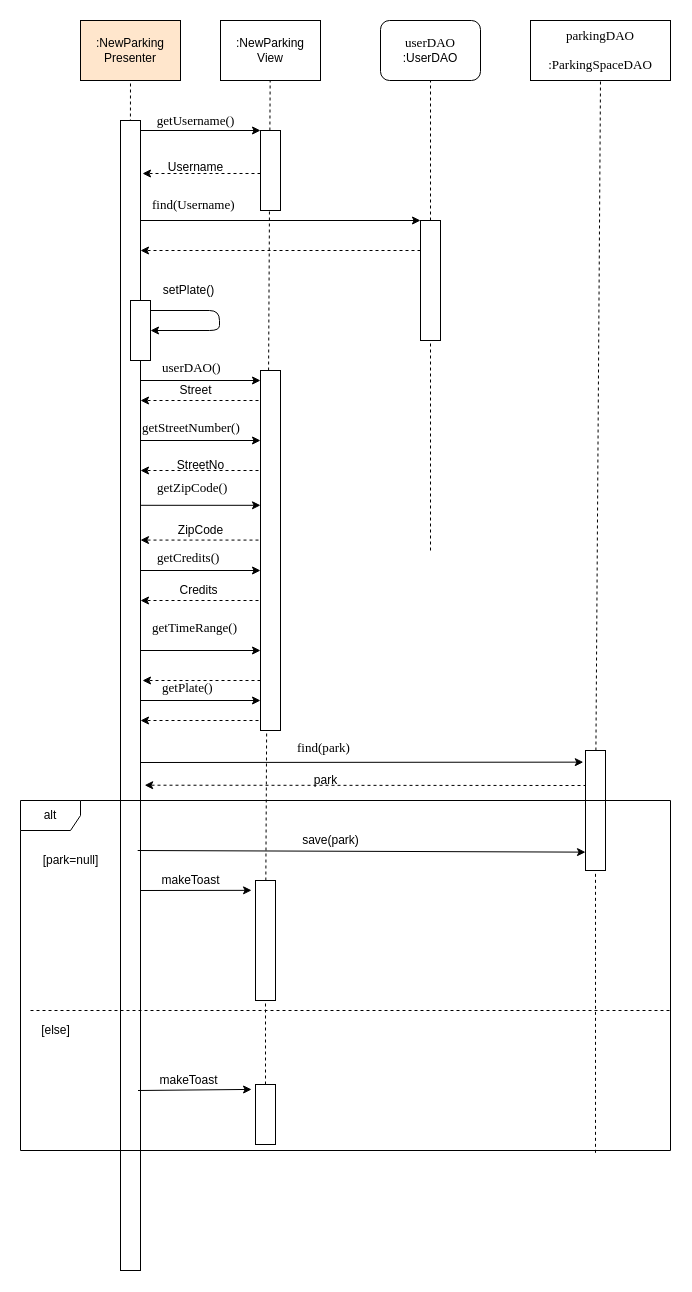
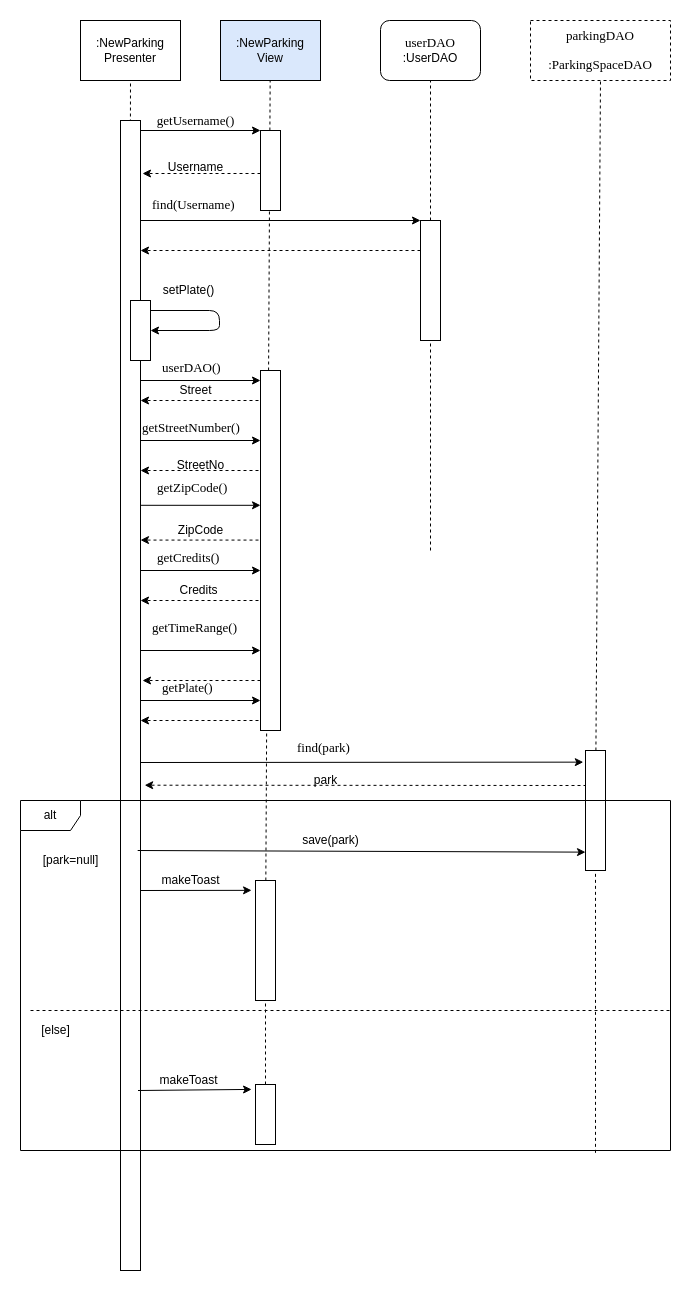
node ":NewParking Presenter": fillcolor #ffe6cc -> #ffffff
node ":NewParking View": fillcolor #ffffff -> #dae8fc
node "parkingDAO:ParkingSpaceDAO": style solid -> dashed
